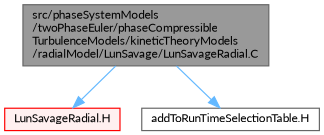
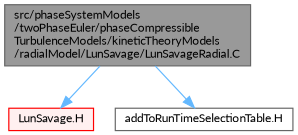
node "LunSavageRadial.H": label "LunSavageRadial.H" -> "LunSavage.H"
